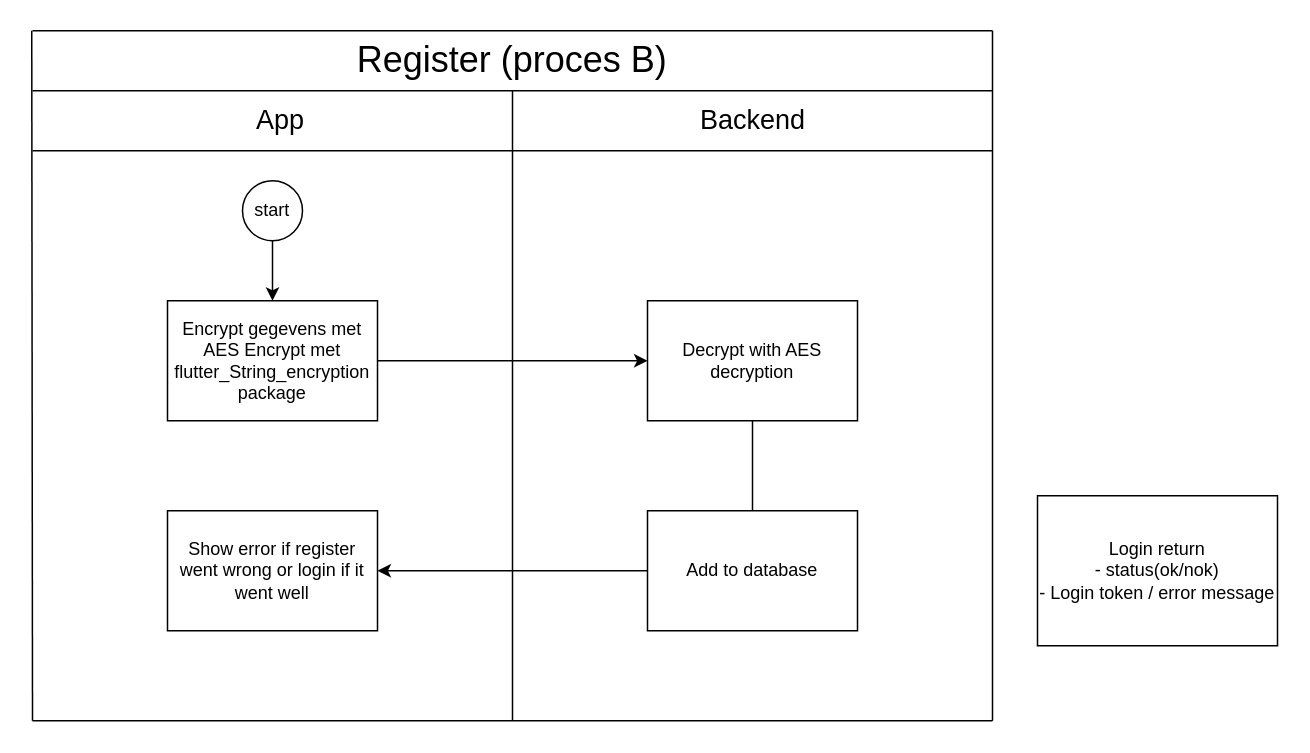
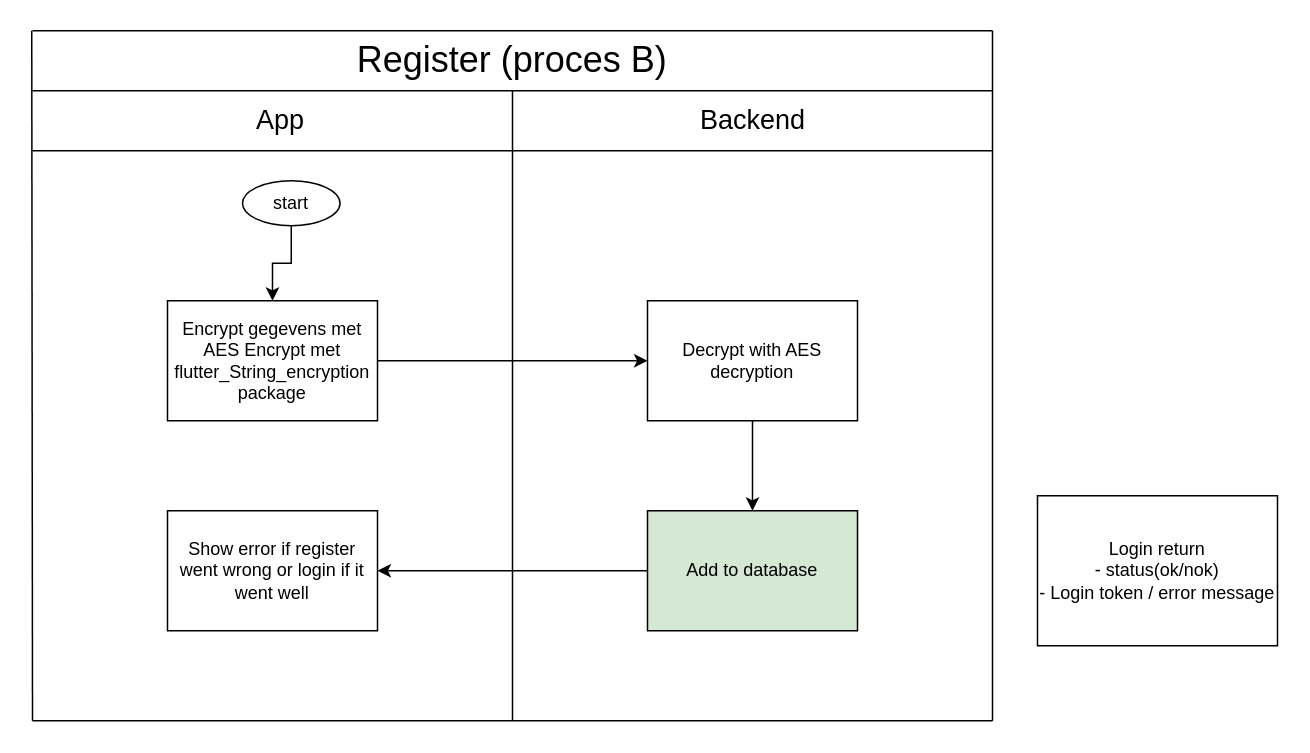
node "start": size 60x60 -> 98x45
edge "Decrypt with AES decryption" -- "Add to database": arrowhead none -> classic
node "Add to database": fillcolor #ffffff -> #d5e8d4
